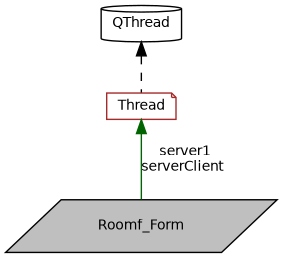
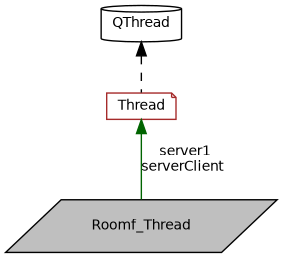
node "Roomf_Form": label "Roomf_Form" -> "Roomf_Thread"
